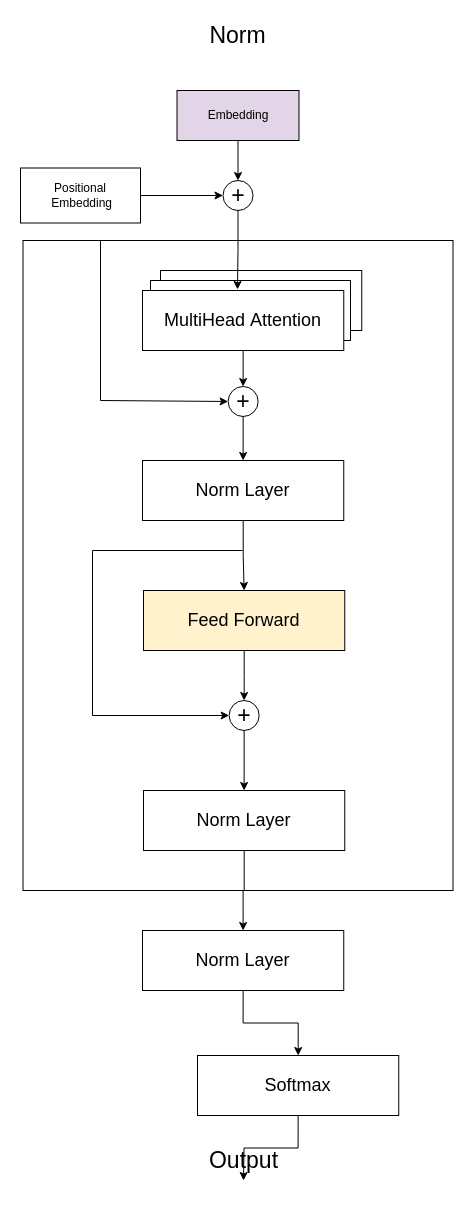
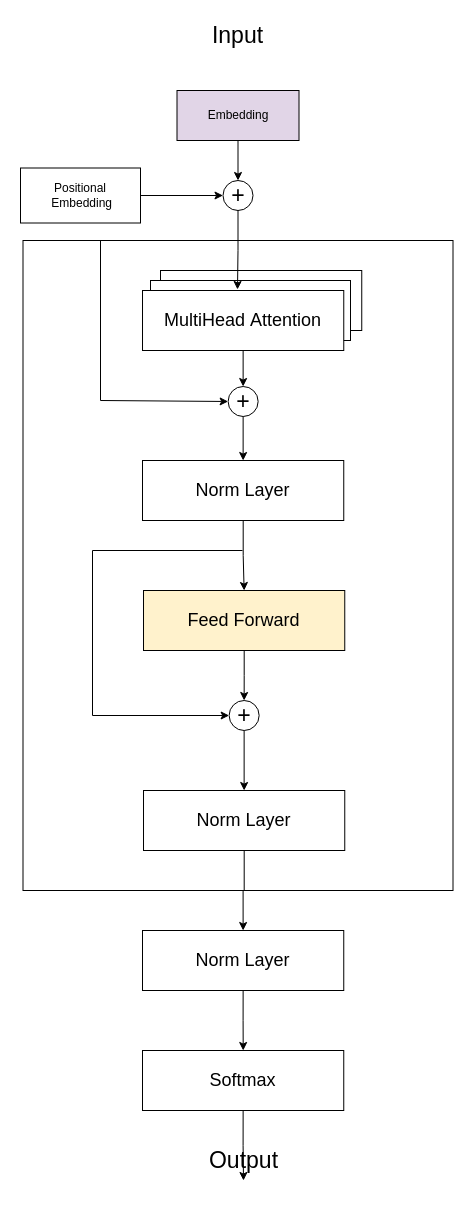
node "Norm": label "Norm" -> "Input"
node "Softmax": moved (298, 1086) -> (243, 1081)
